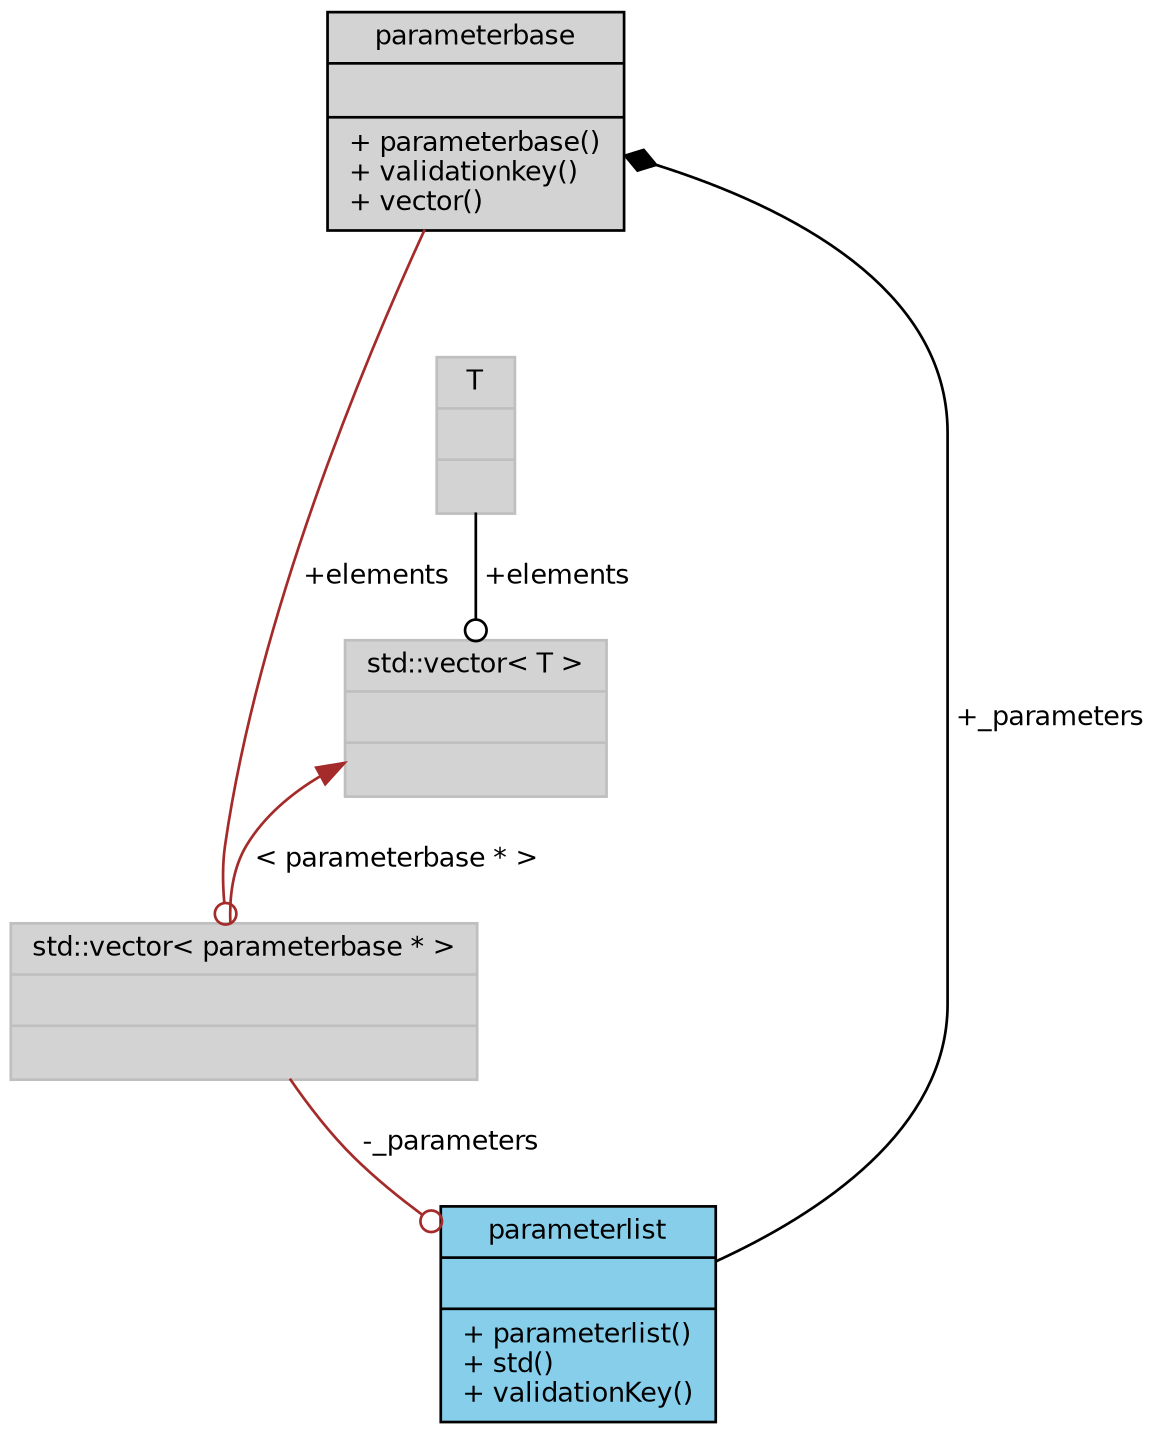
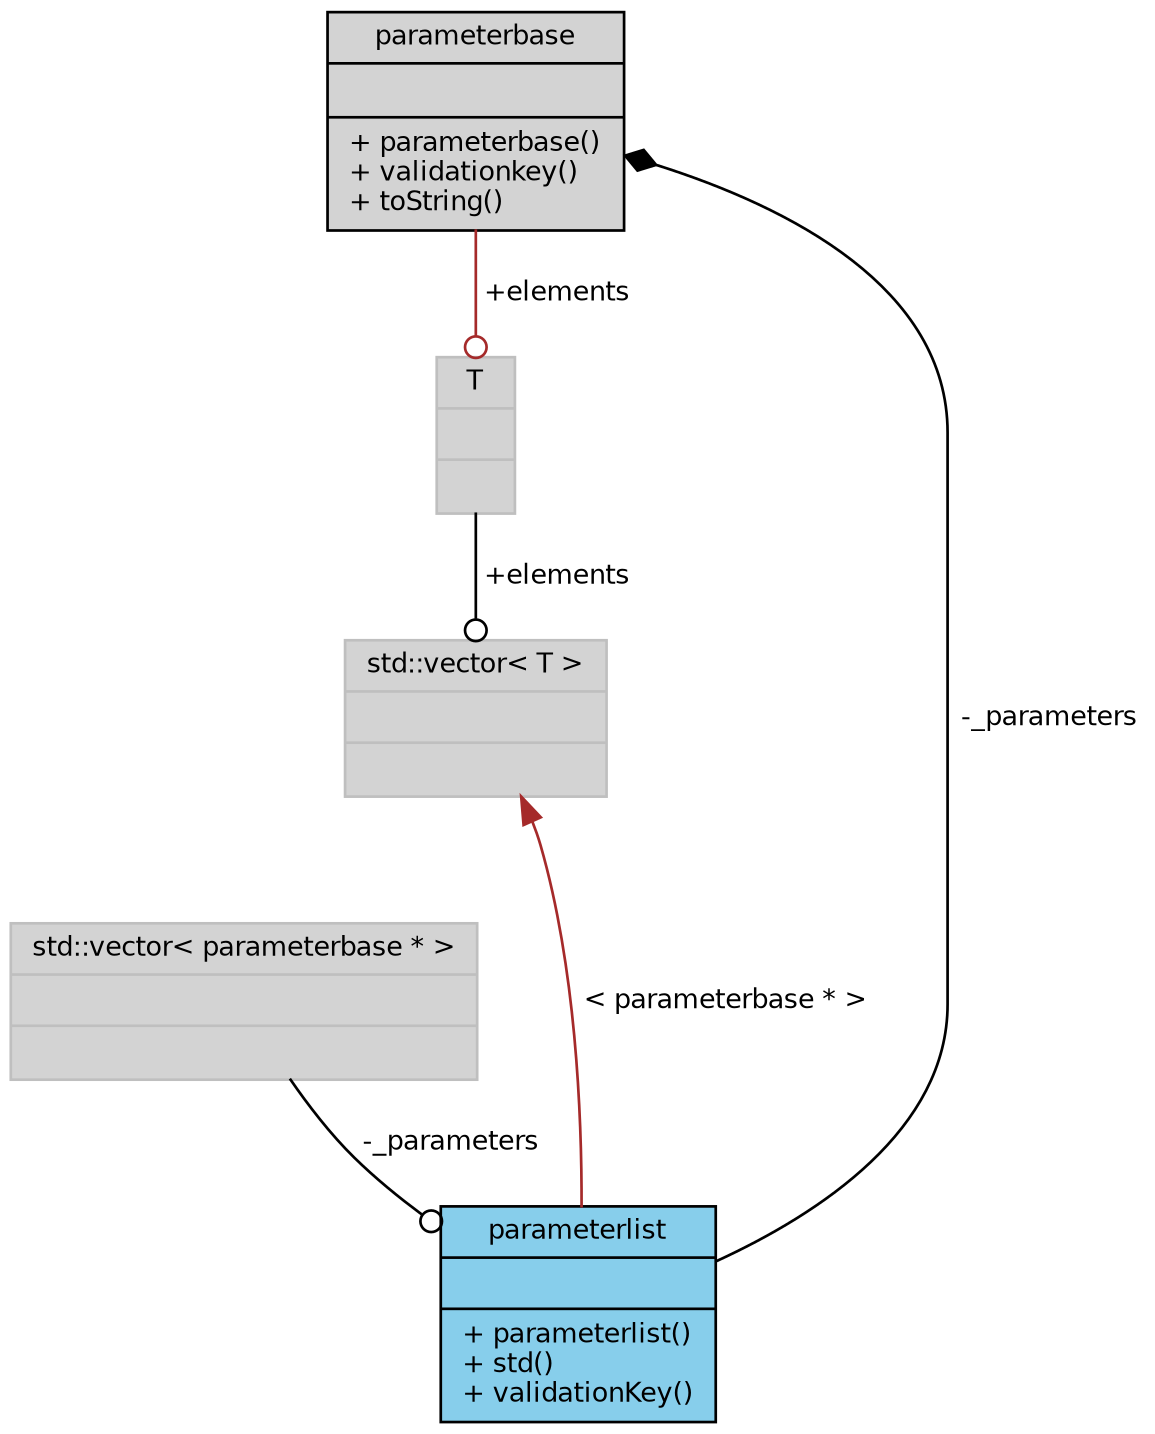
node "parameterbase": text "+ vector()" -> "+ toString()"
edge "parameterbase" -> "std::vector< parameterbase * >": now "parameterbase" -> "T"
edge "parameterlist" -> "parameterbase": label " +_parameters" -> " -_parameters"
edge "std::vector< parameterbase * >" -> "std::vector< T >": now "parameterlist" -> "std::vector< T >"
edge "std::vector< parameterbase * >" -> "parameterlist": color brown -> black
